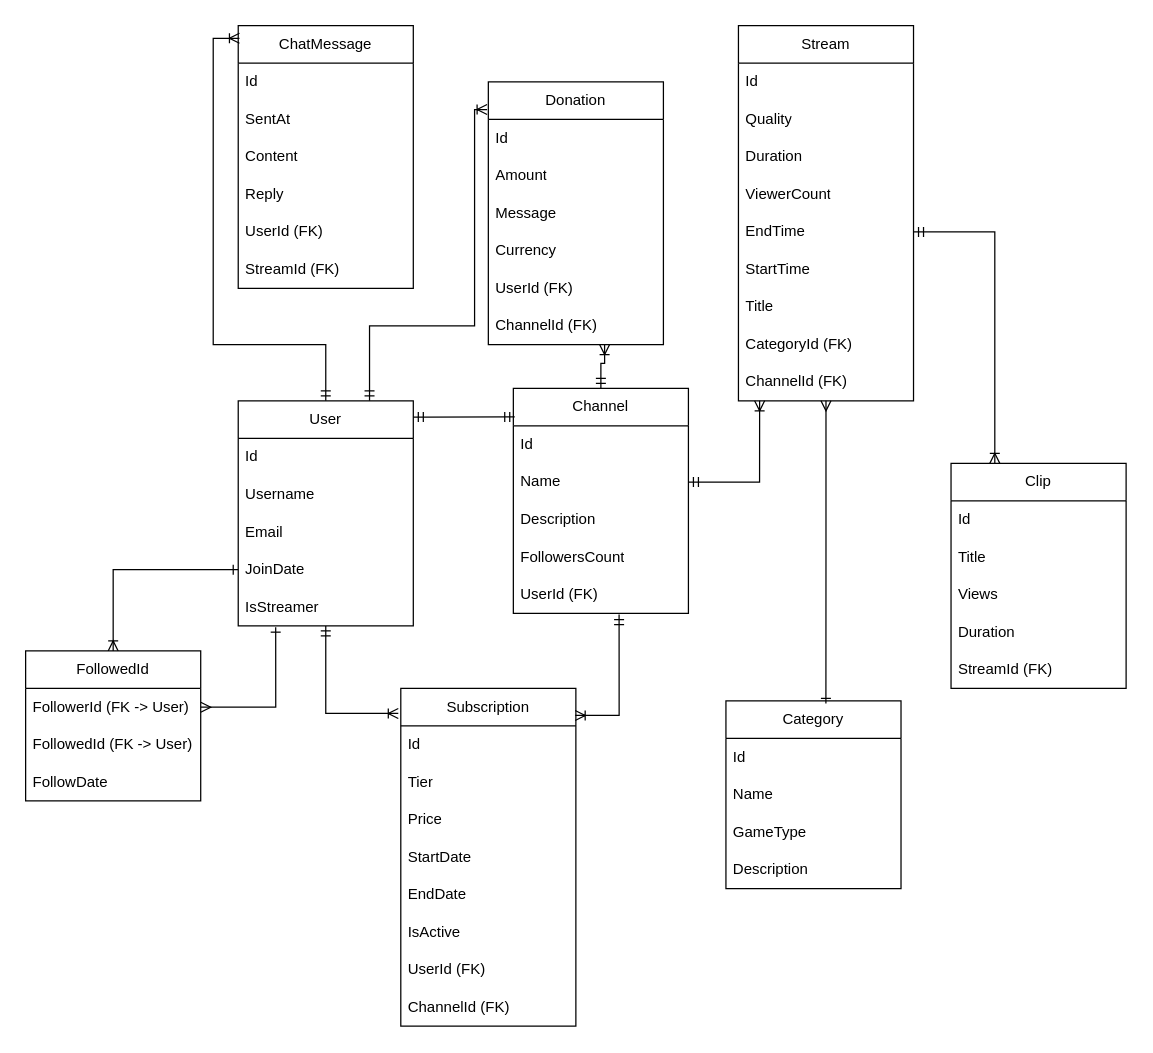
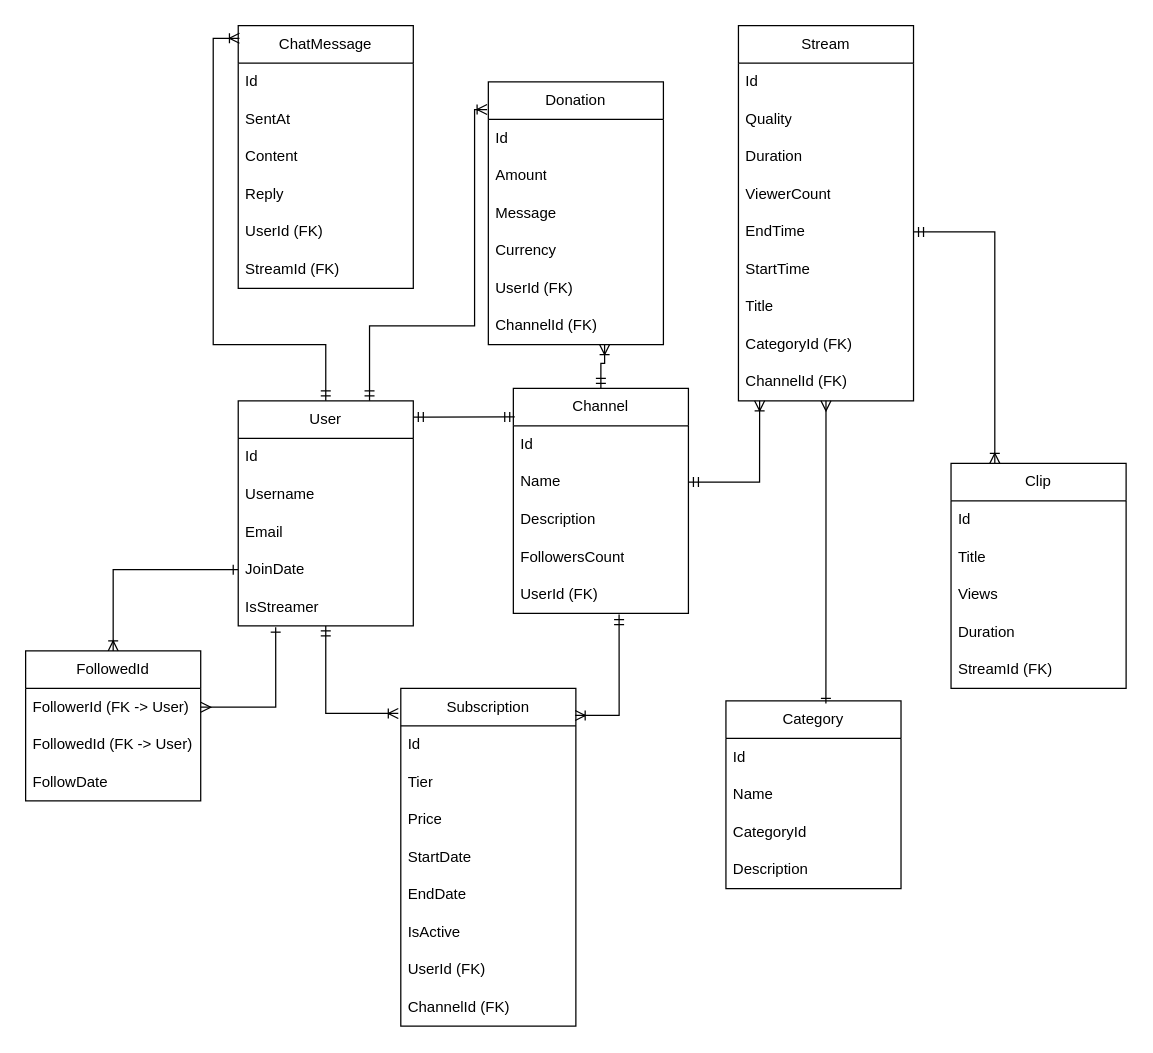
node "GameType": label "GameType" -> "CategoryId"
